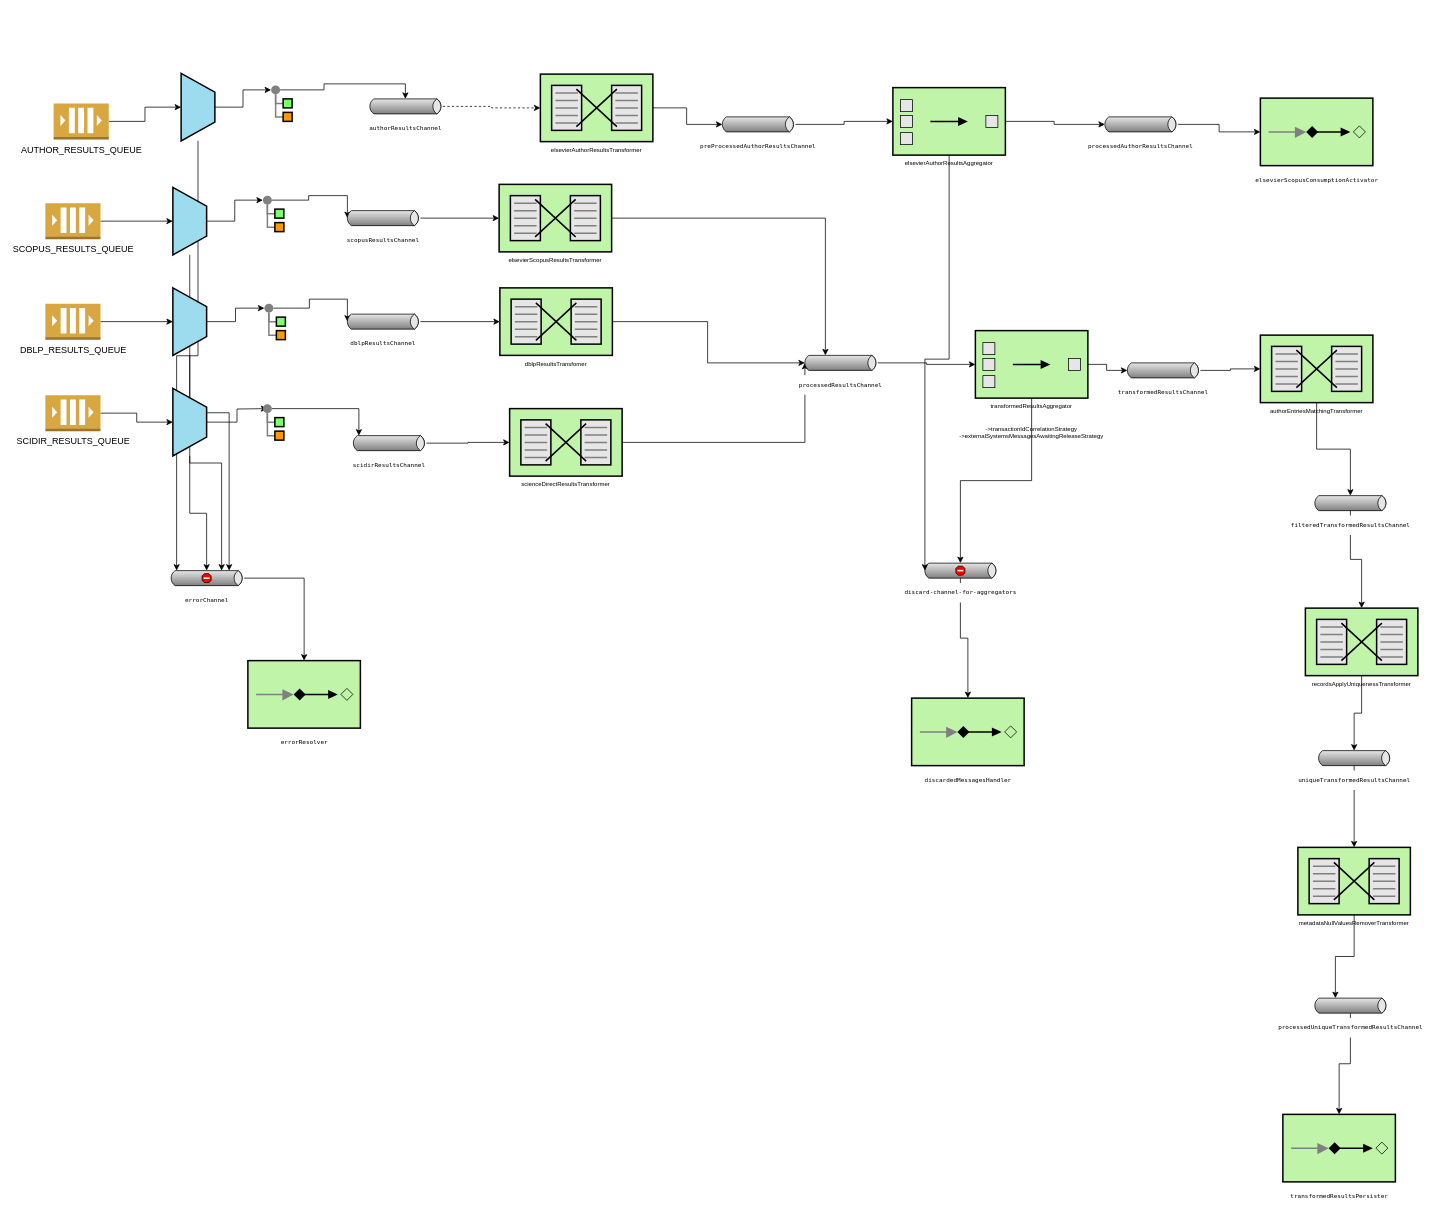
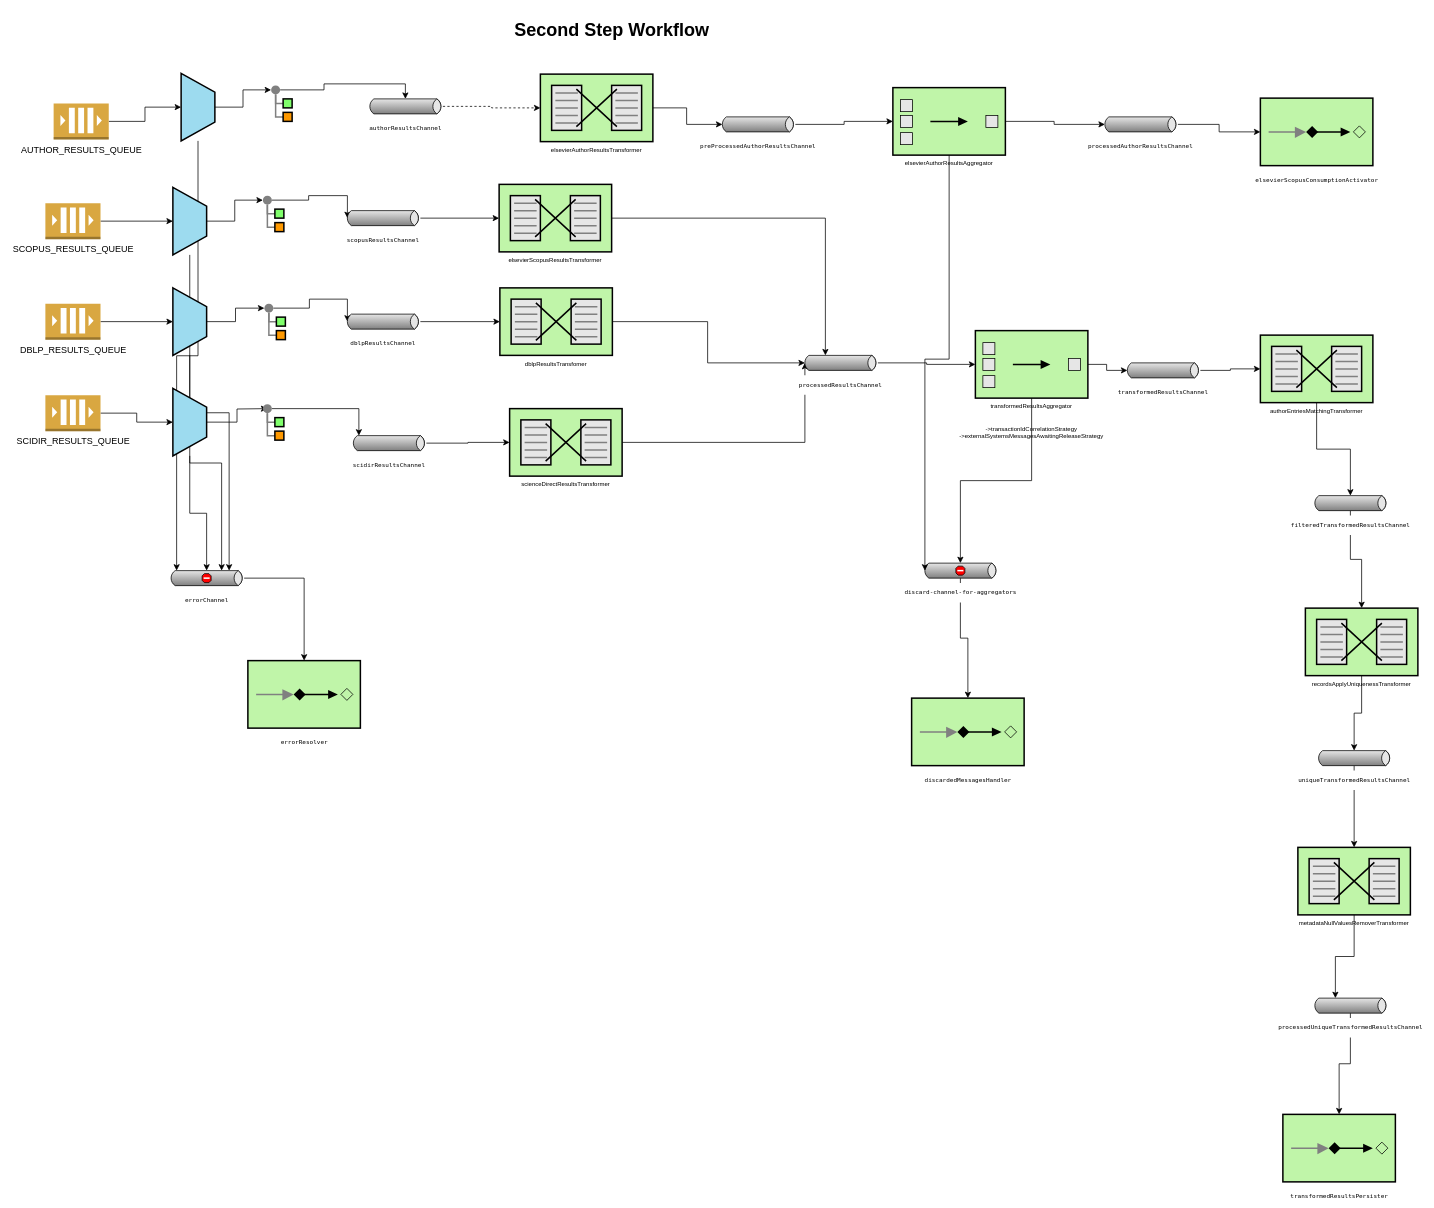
node "Second Step Workflow": added
